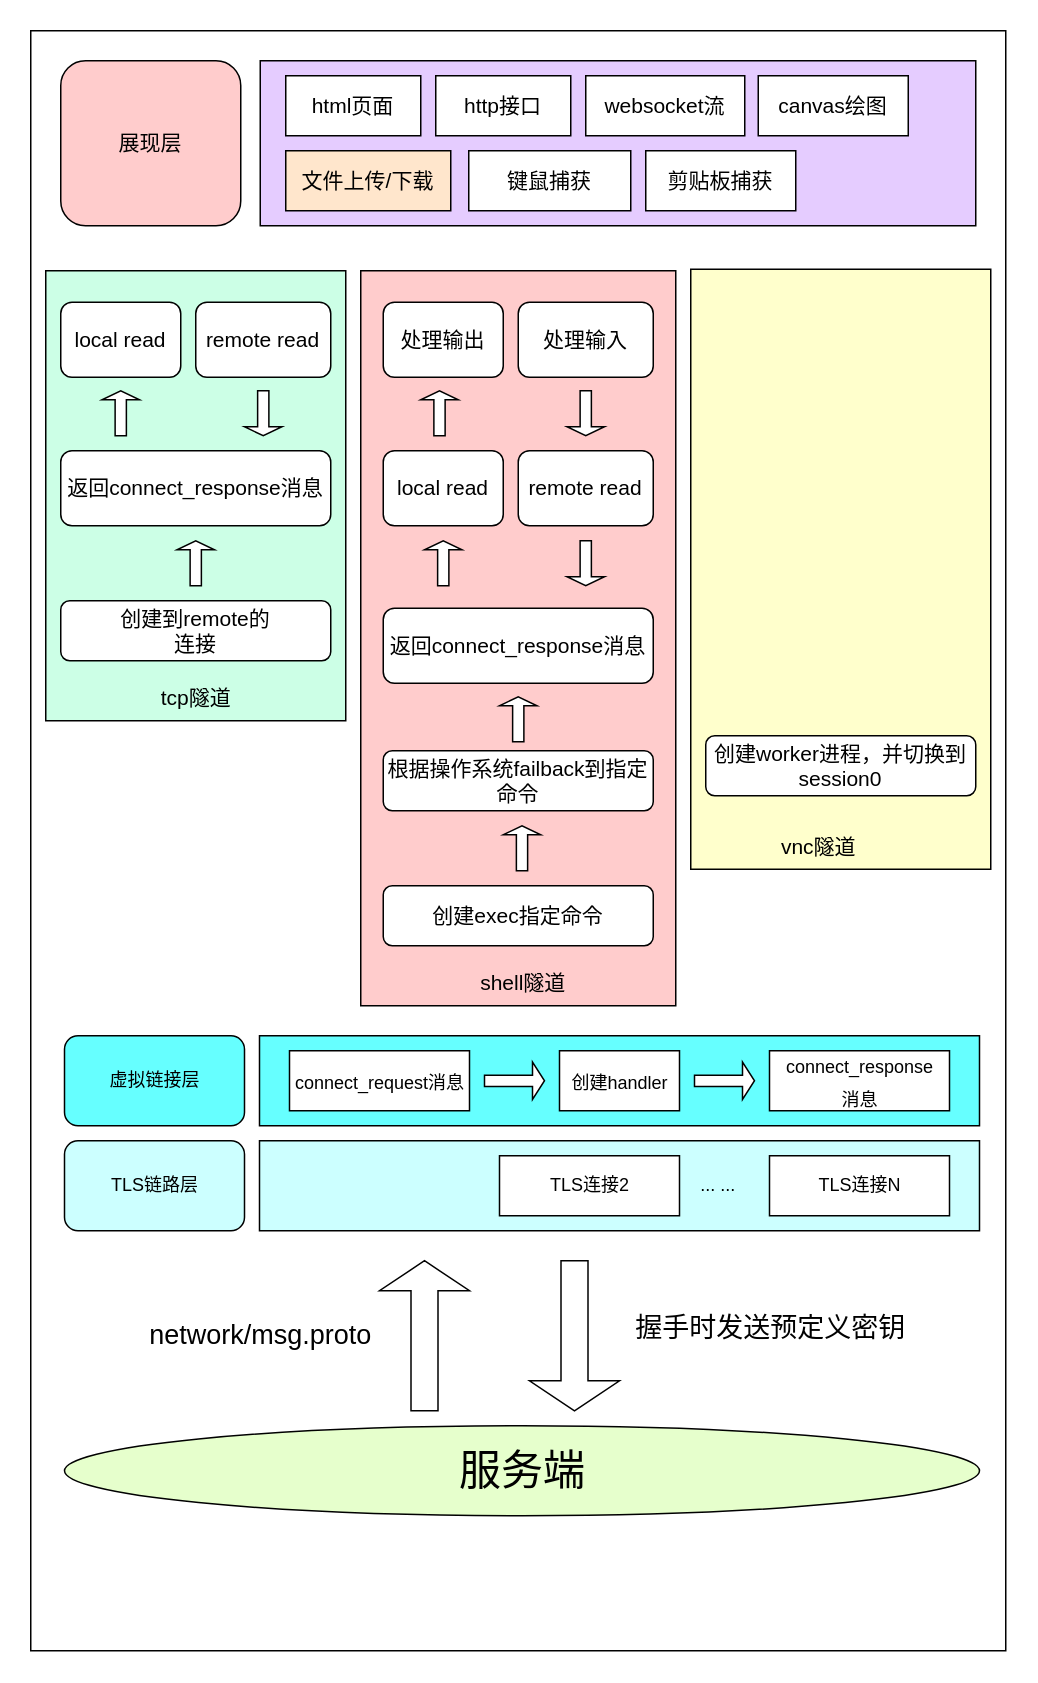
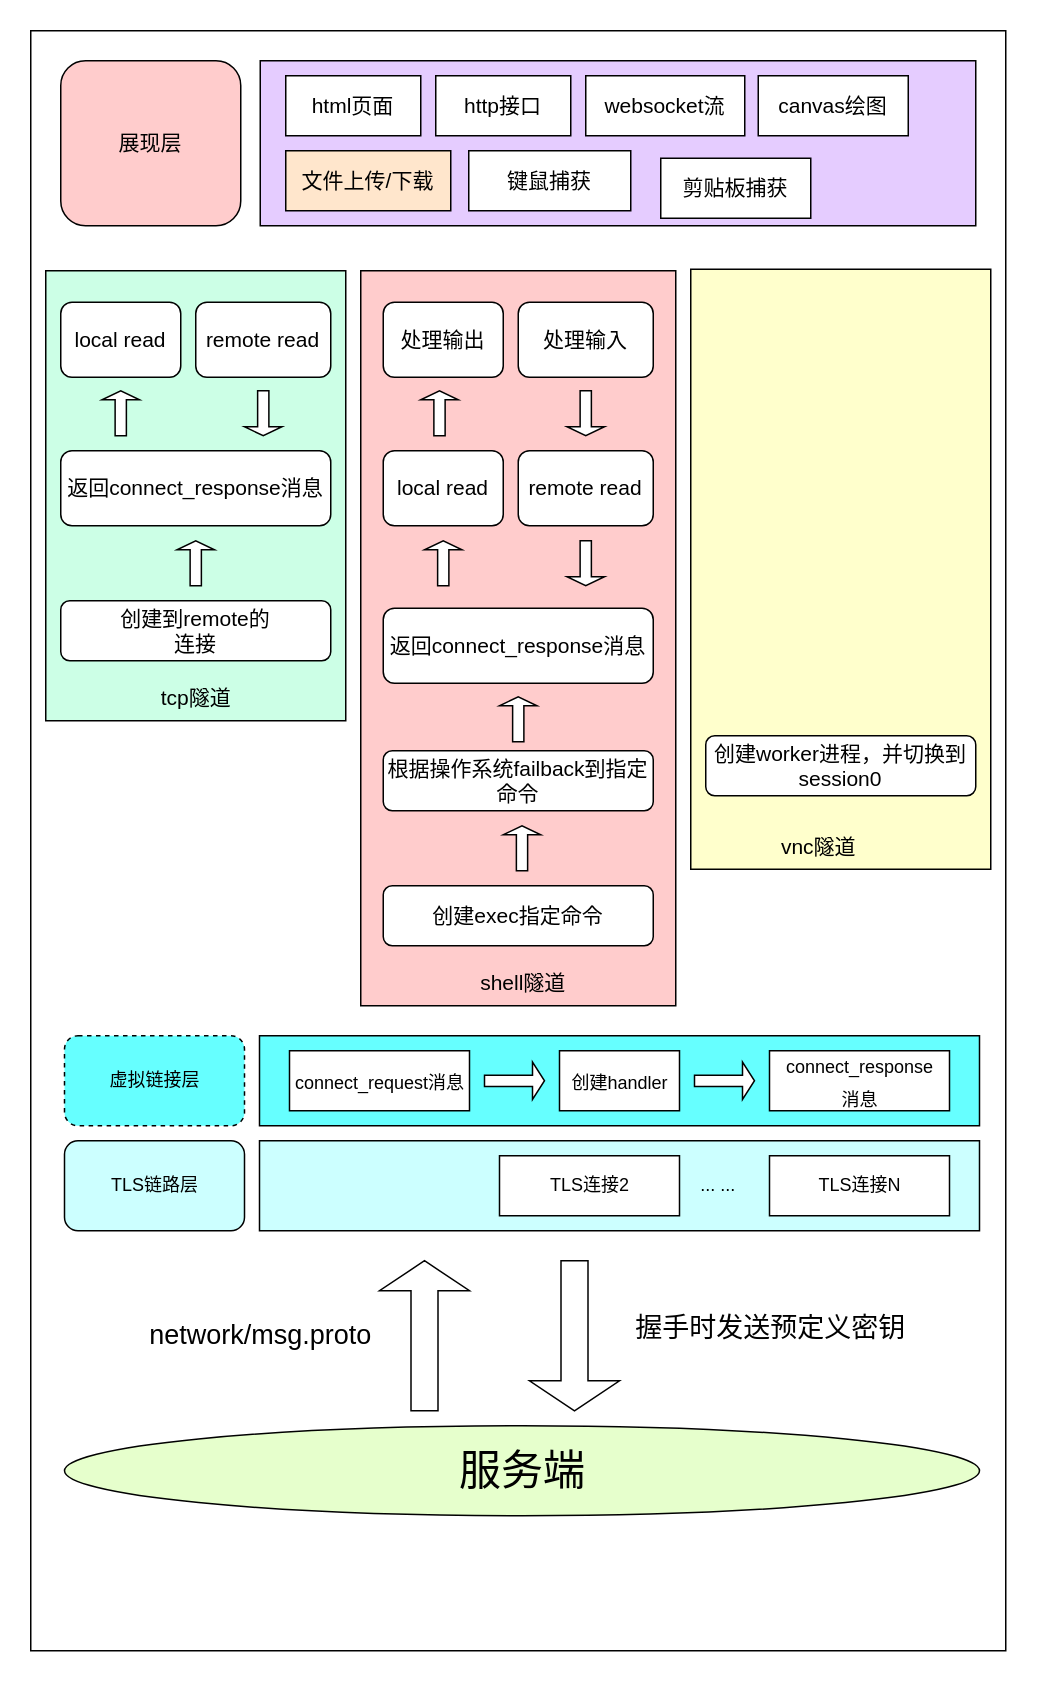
node "剪贴板捕获": moved (721, 181) -> (736, 188)
node "虚拟链接层": style solid -> dashed
